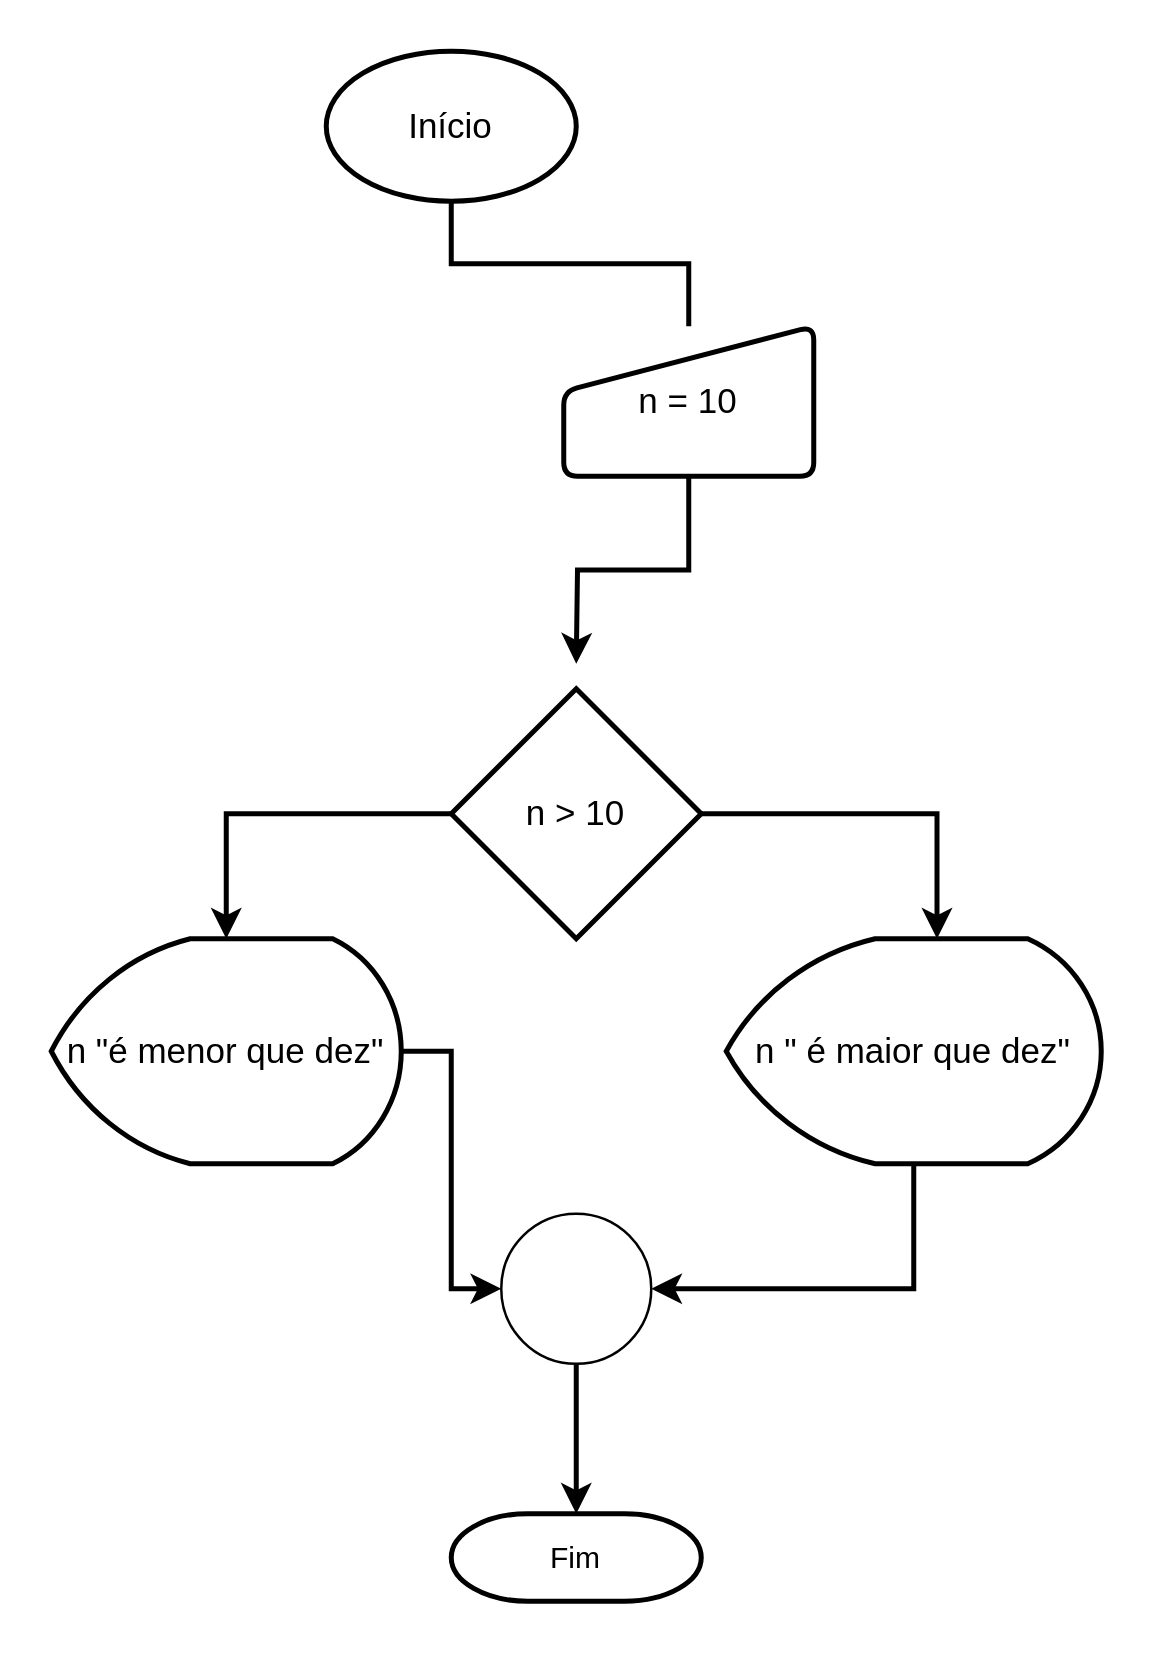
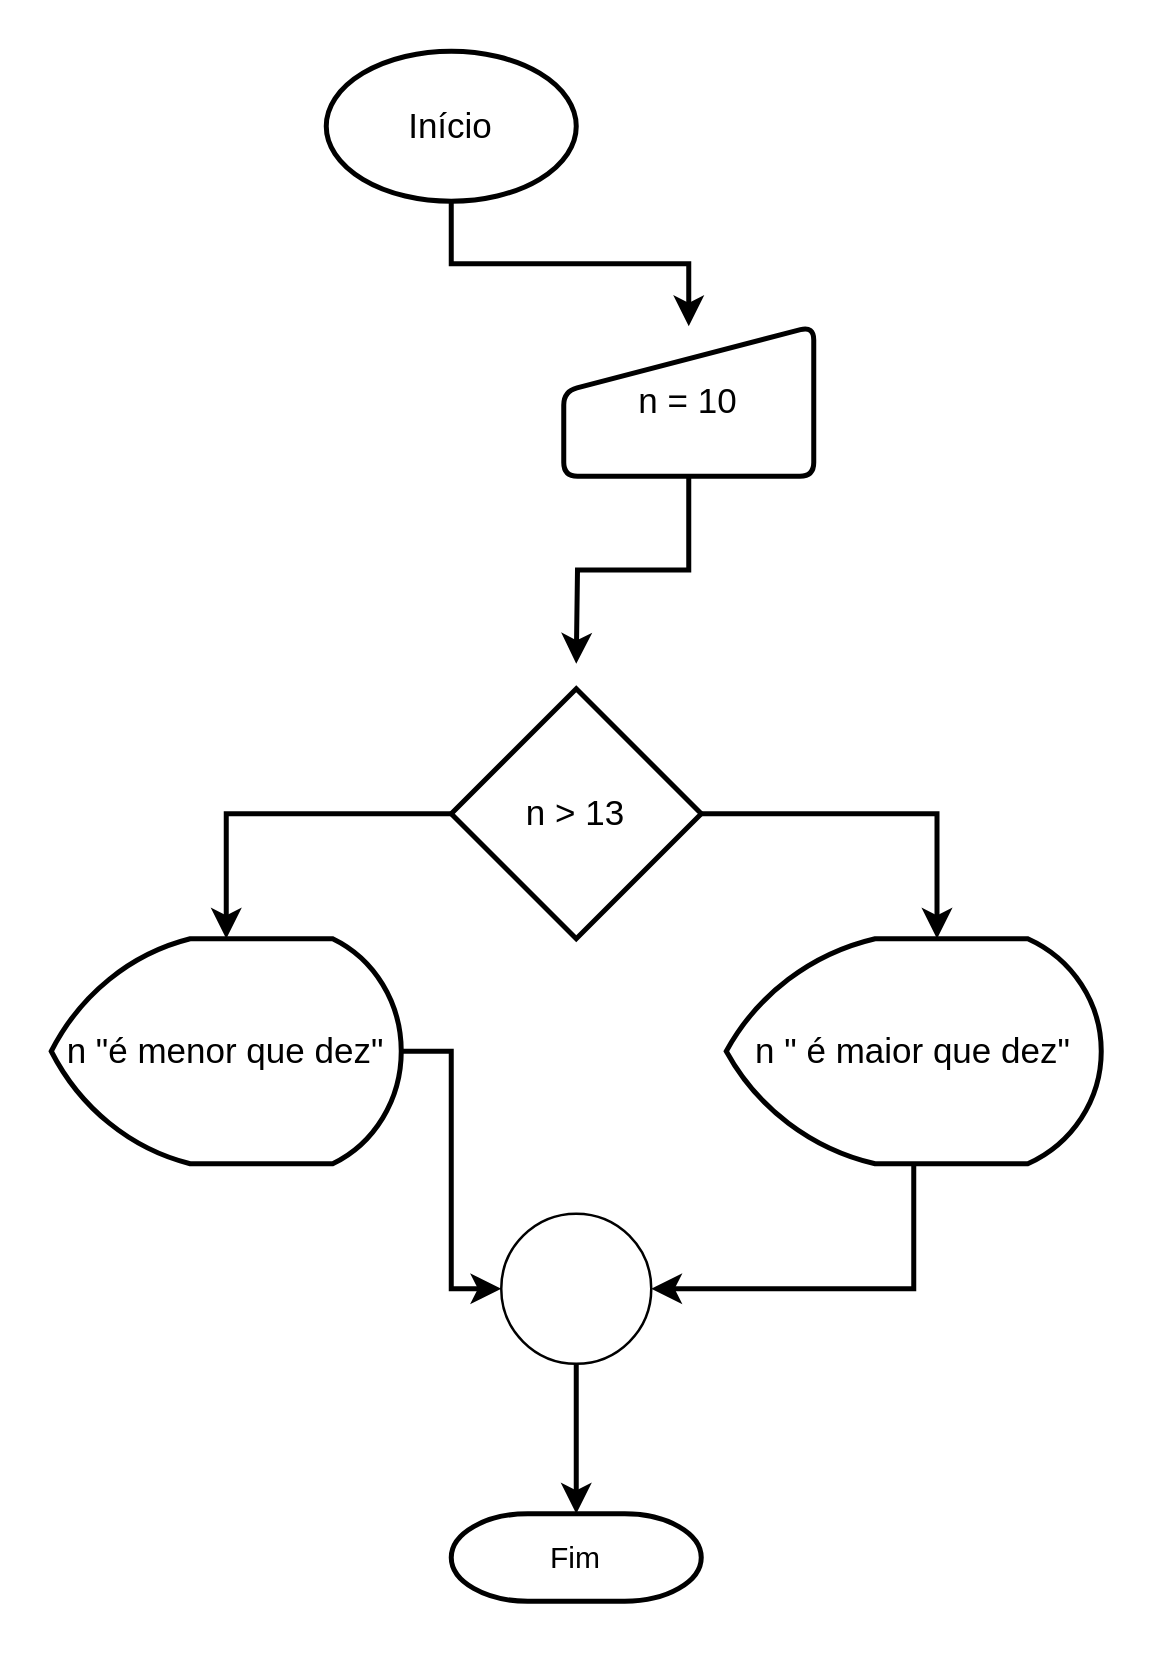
edge "Início" -- "n = 10": arrowhead none -> classic
node "n > 10": label "n > 10" -> "n > 13"
